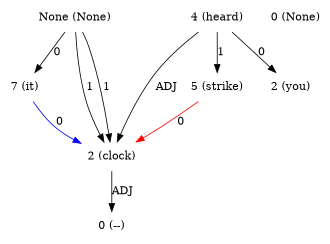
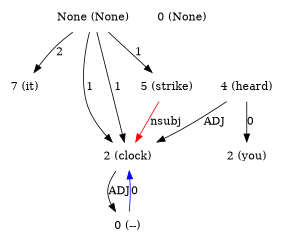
edge "4 (heard)" -> "5 (strike)": now "None (None)" -> "5 (strike)"
edge "None (None)" -> "7 (it)": label "0" -> "2"
edge "5 (strike)" -> "2 (clock)": label "0" -> "nsubj"
edge "7 (it)" -> "2 (clock)": now "0 (--)" -> "2 (clock)"
